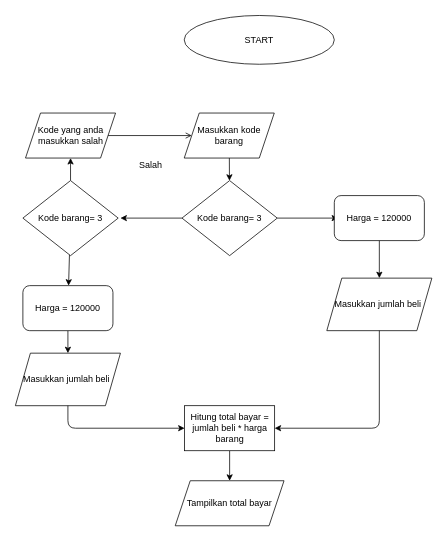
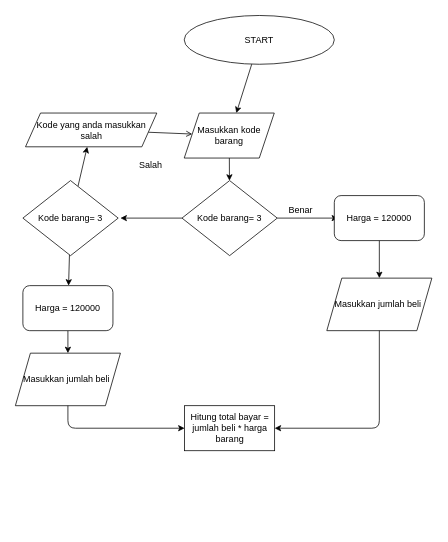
edge "START" -> "Masukkan kode barang": added
node "Kode yang anda masukkan salah": size 90x45 -> 131x34
node "Benar": added
edge "Hitung total bayar = jumlah beli * harga barang" -> "Tampilkan total bayar": removed
node "Tampilkan total bayar": removed
